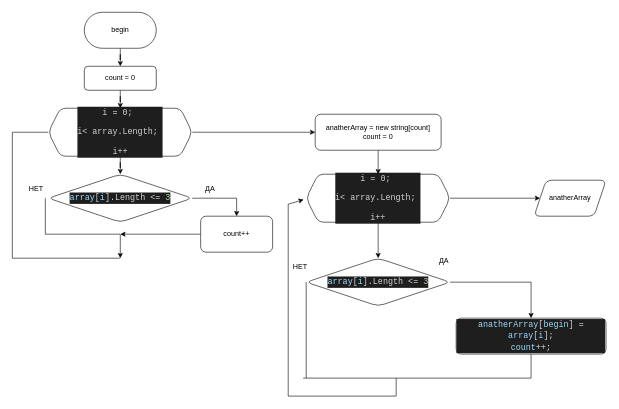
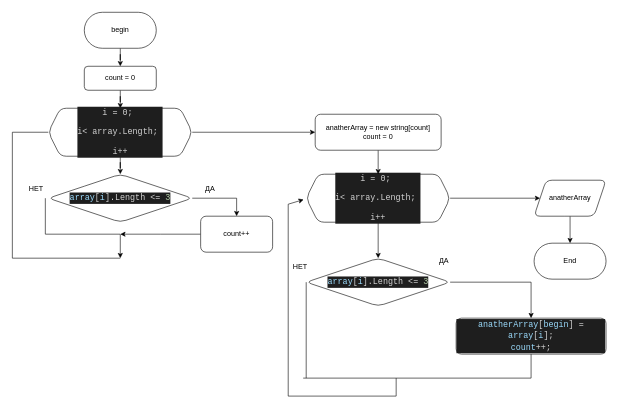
edge "anatherArray" -> "End": added
node "End": added
